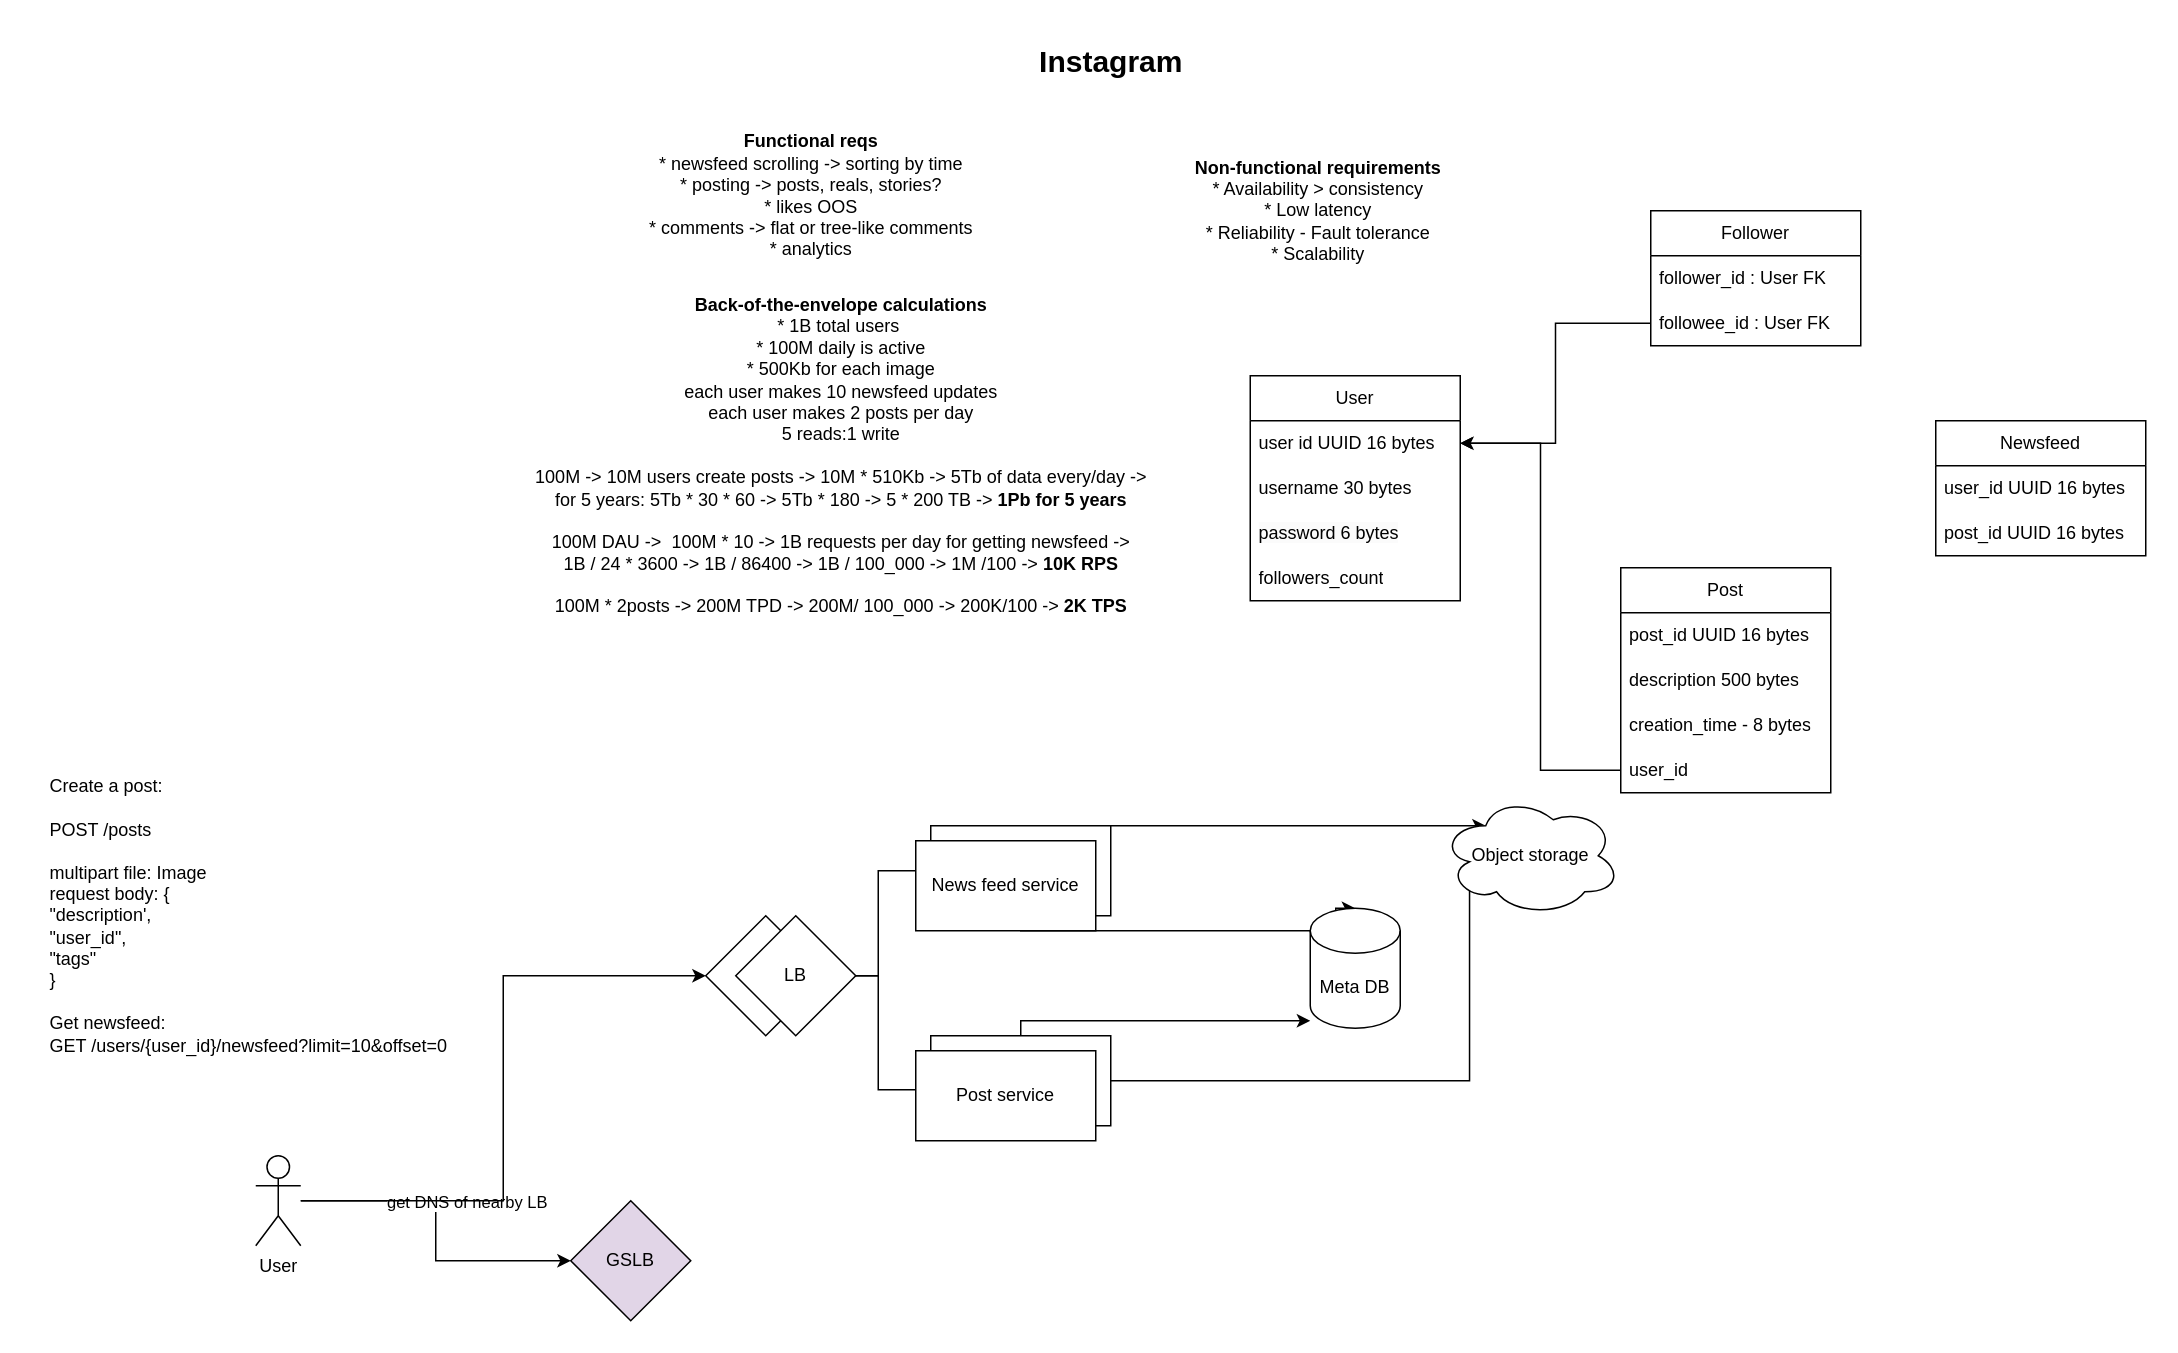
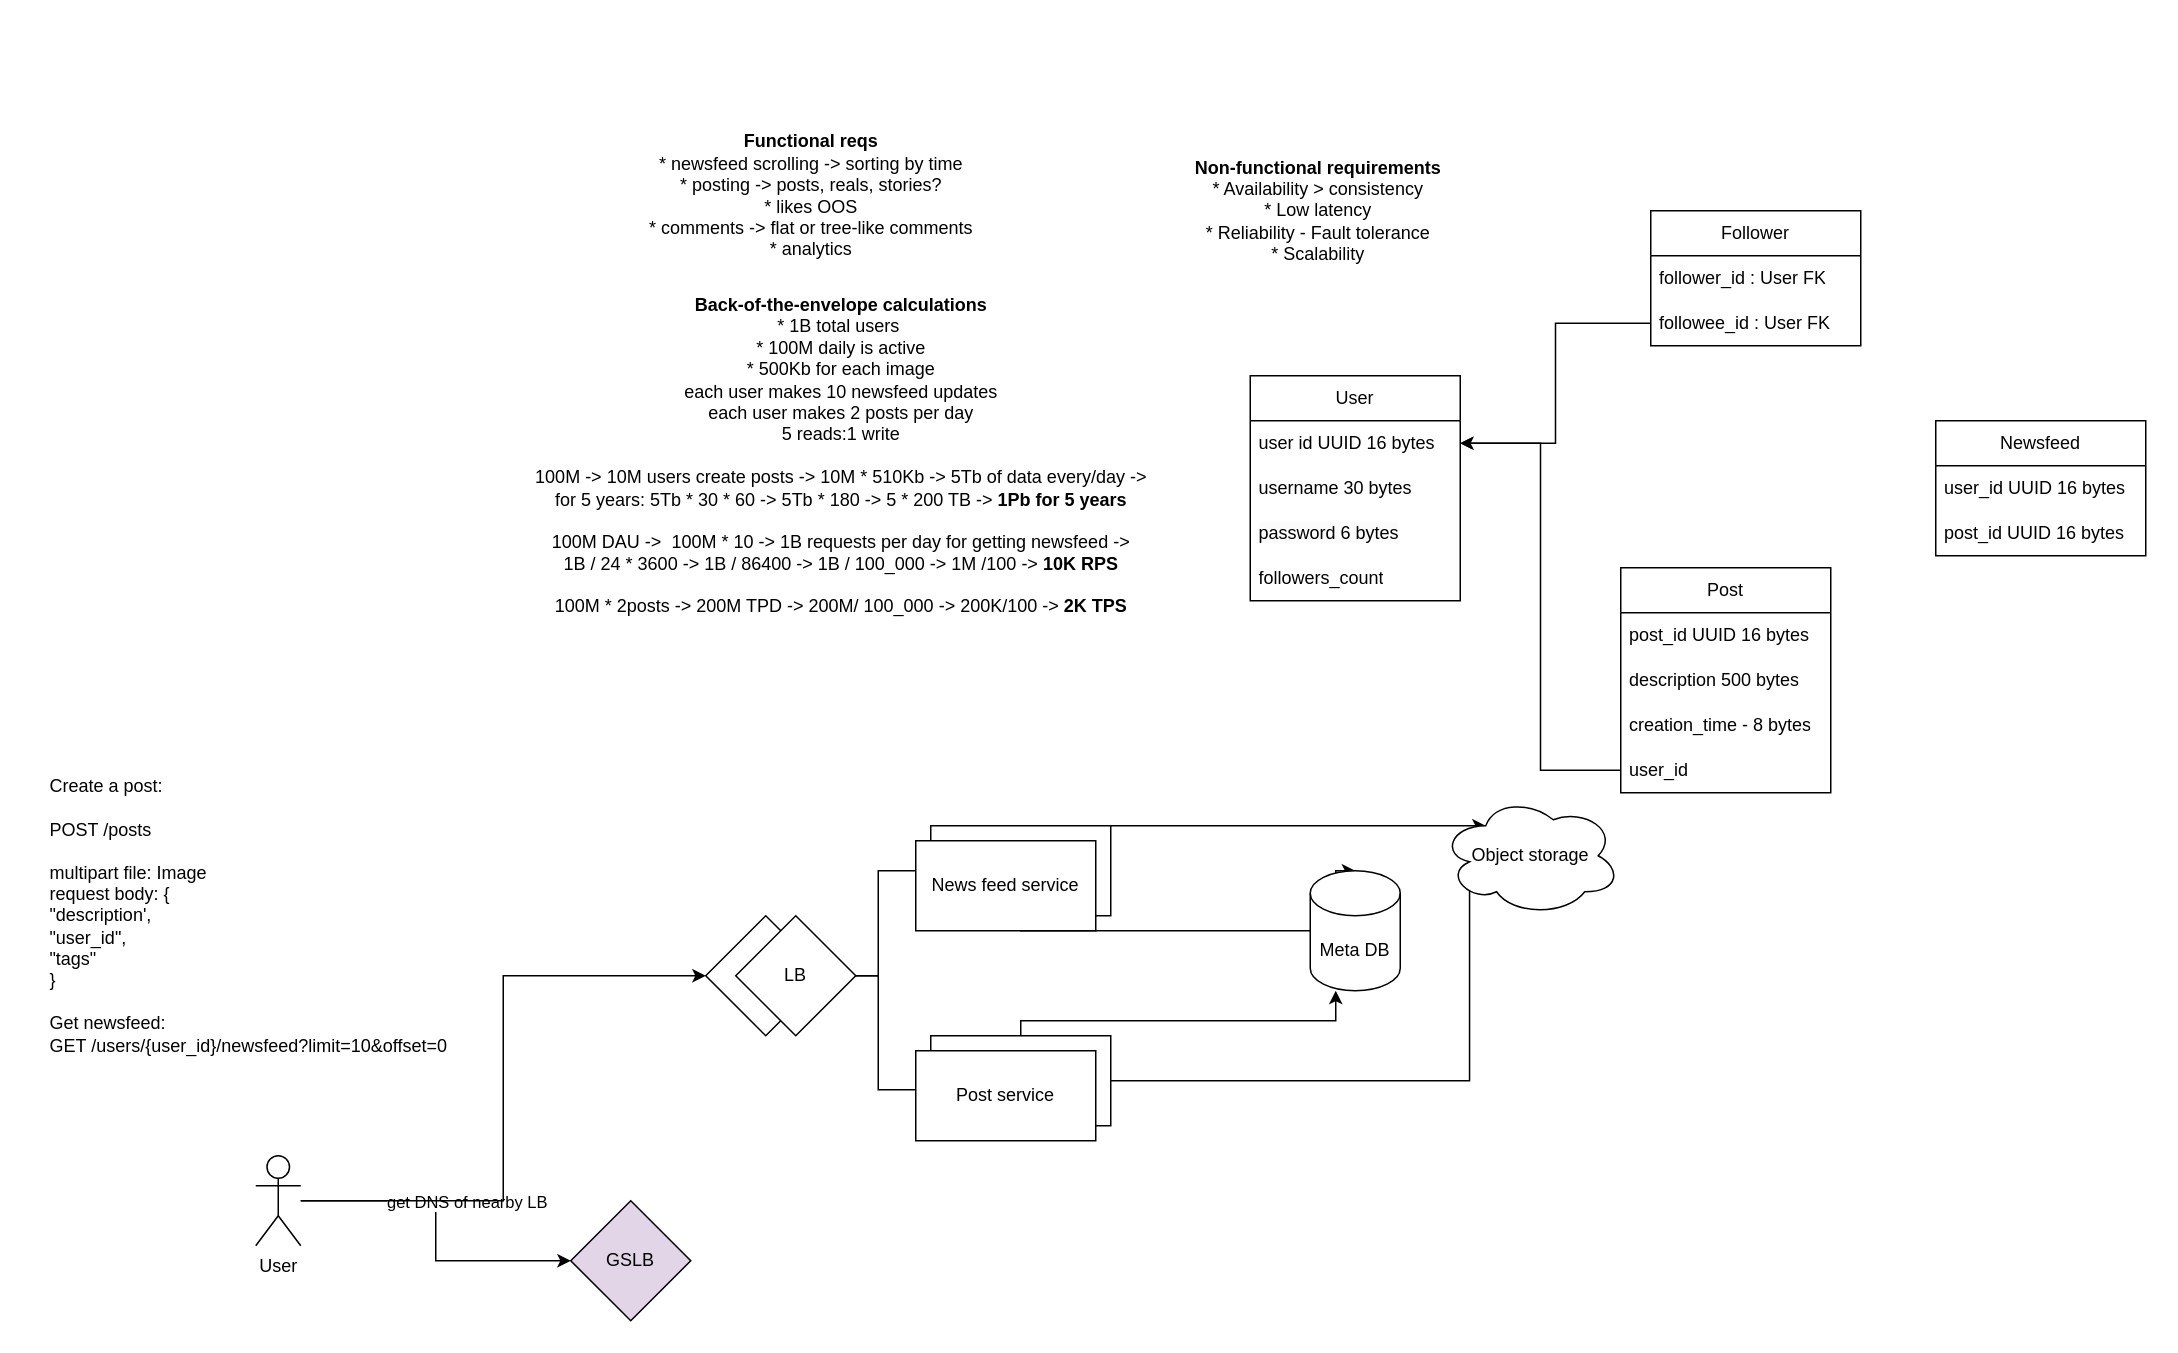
node "Instagram": removed
node "Meta DB": moved (1355, 968) -> (1355, 931)
